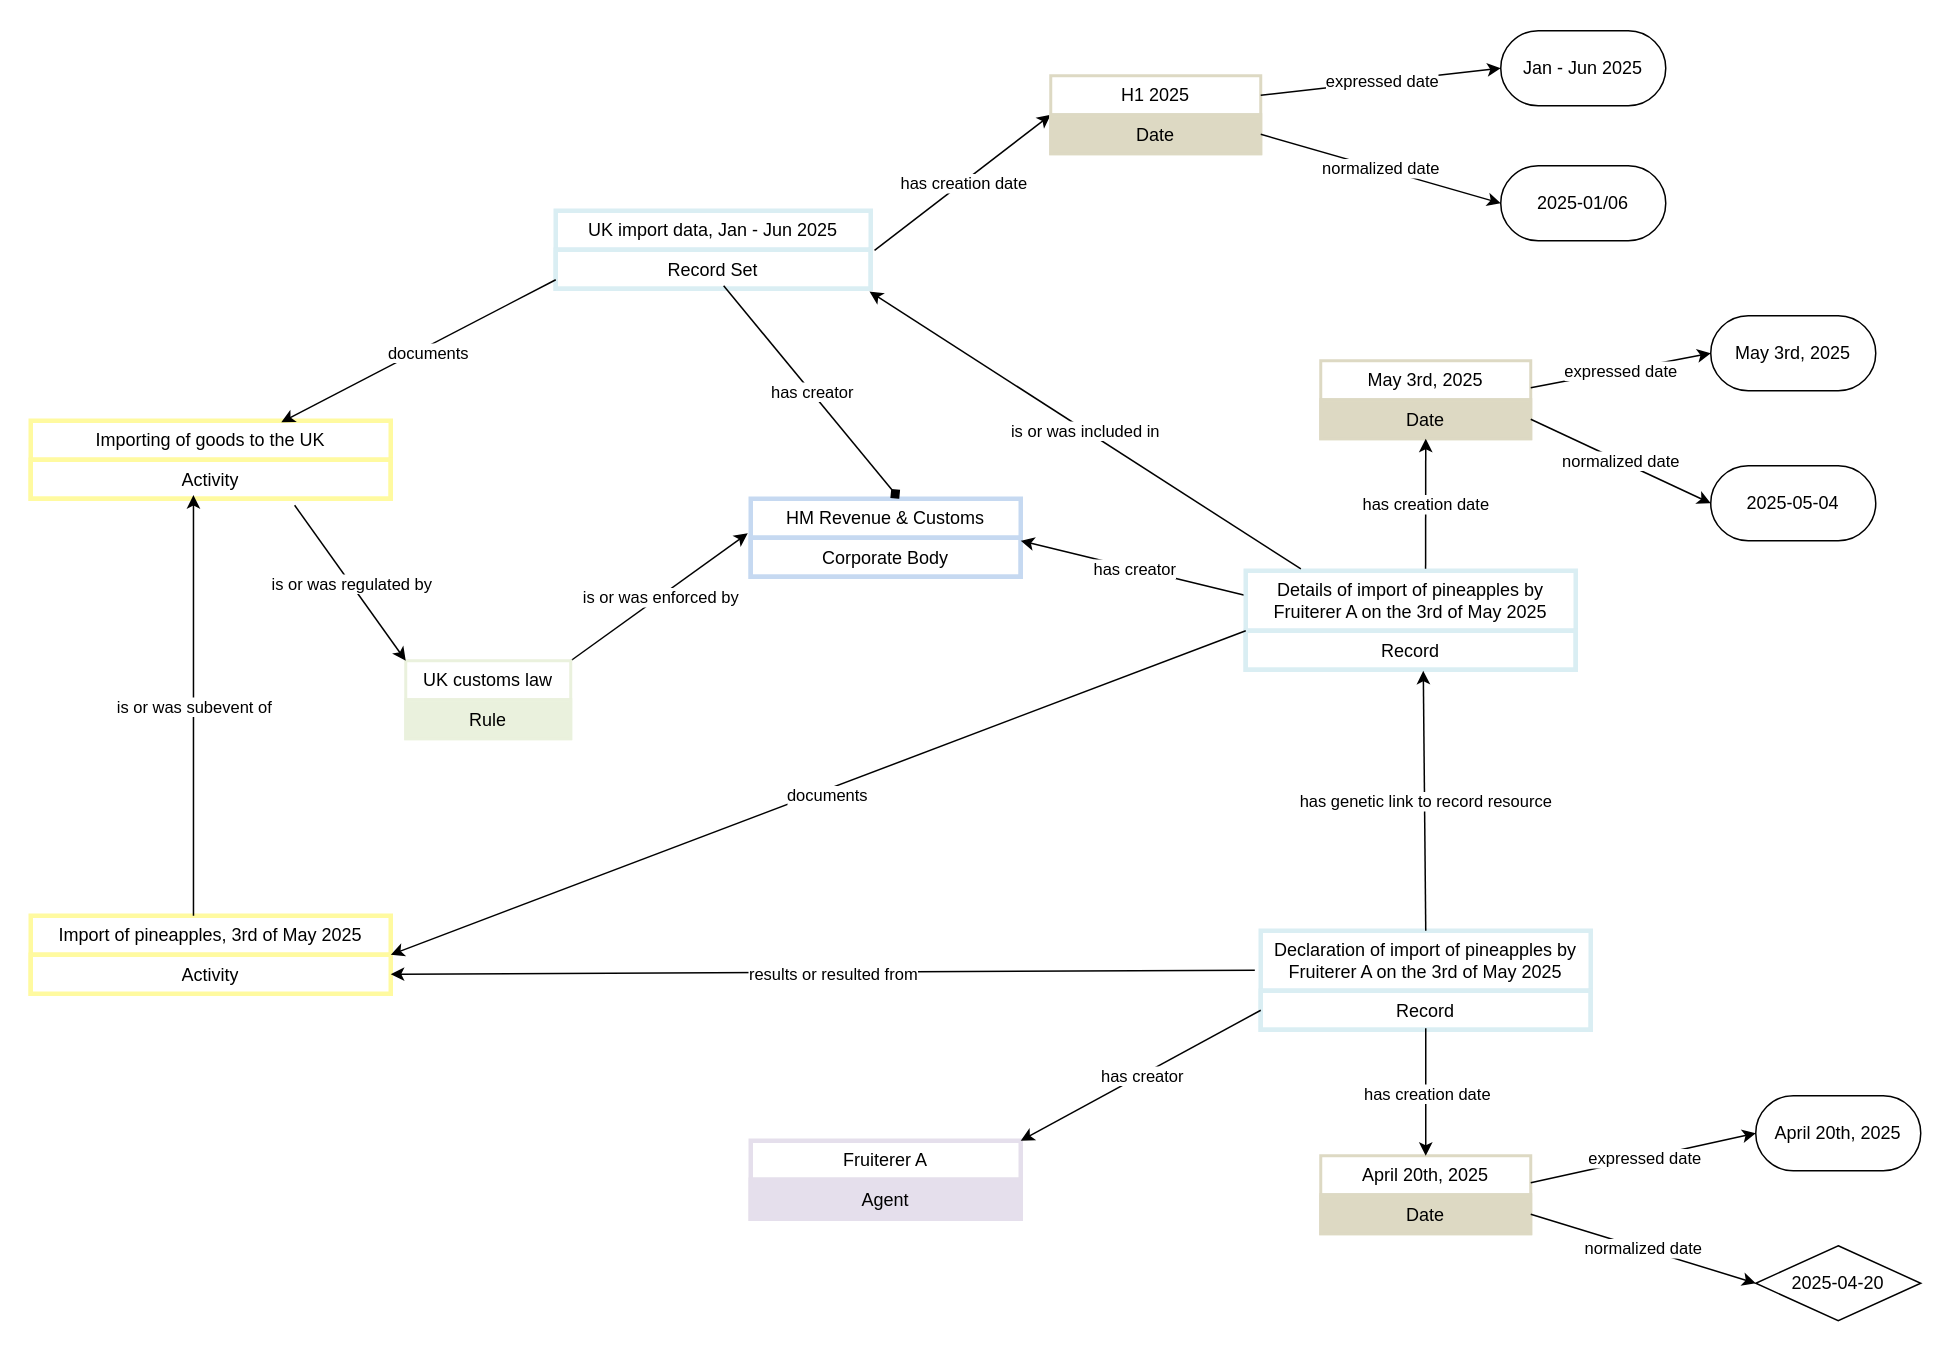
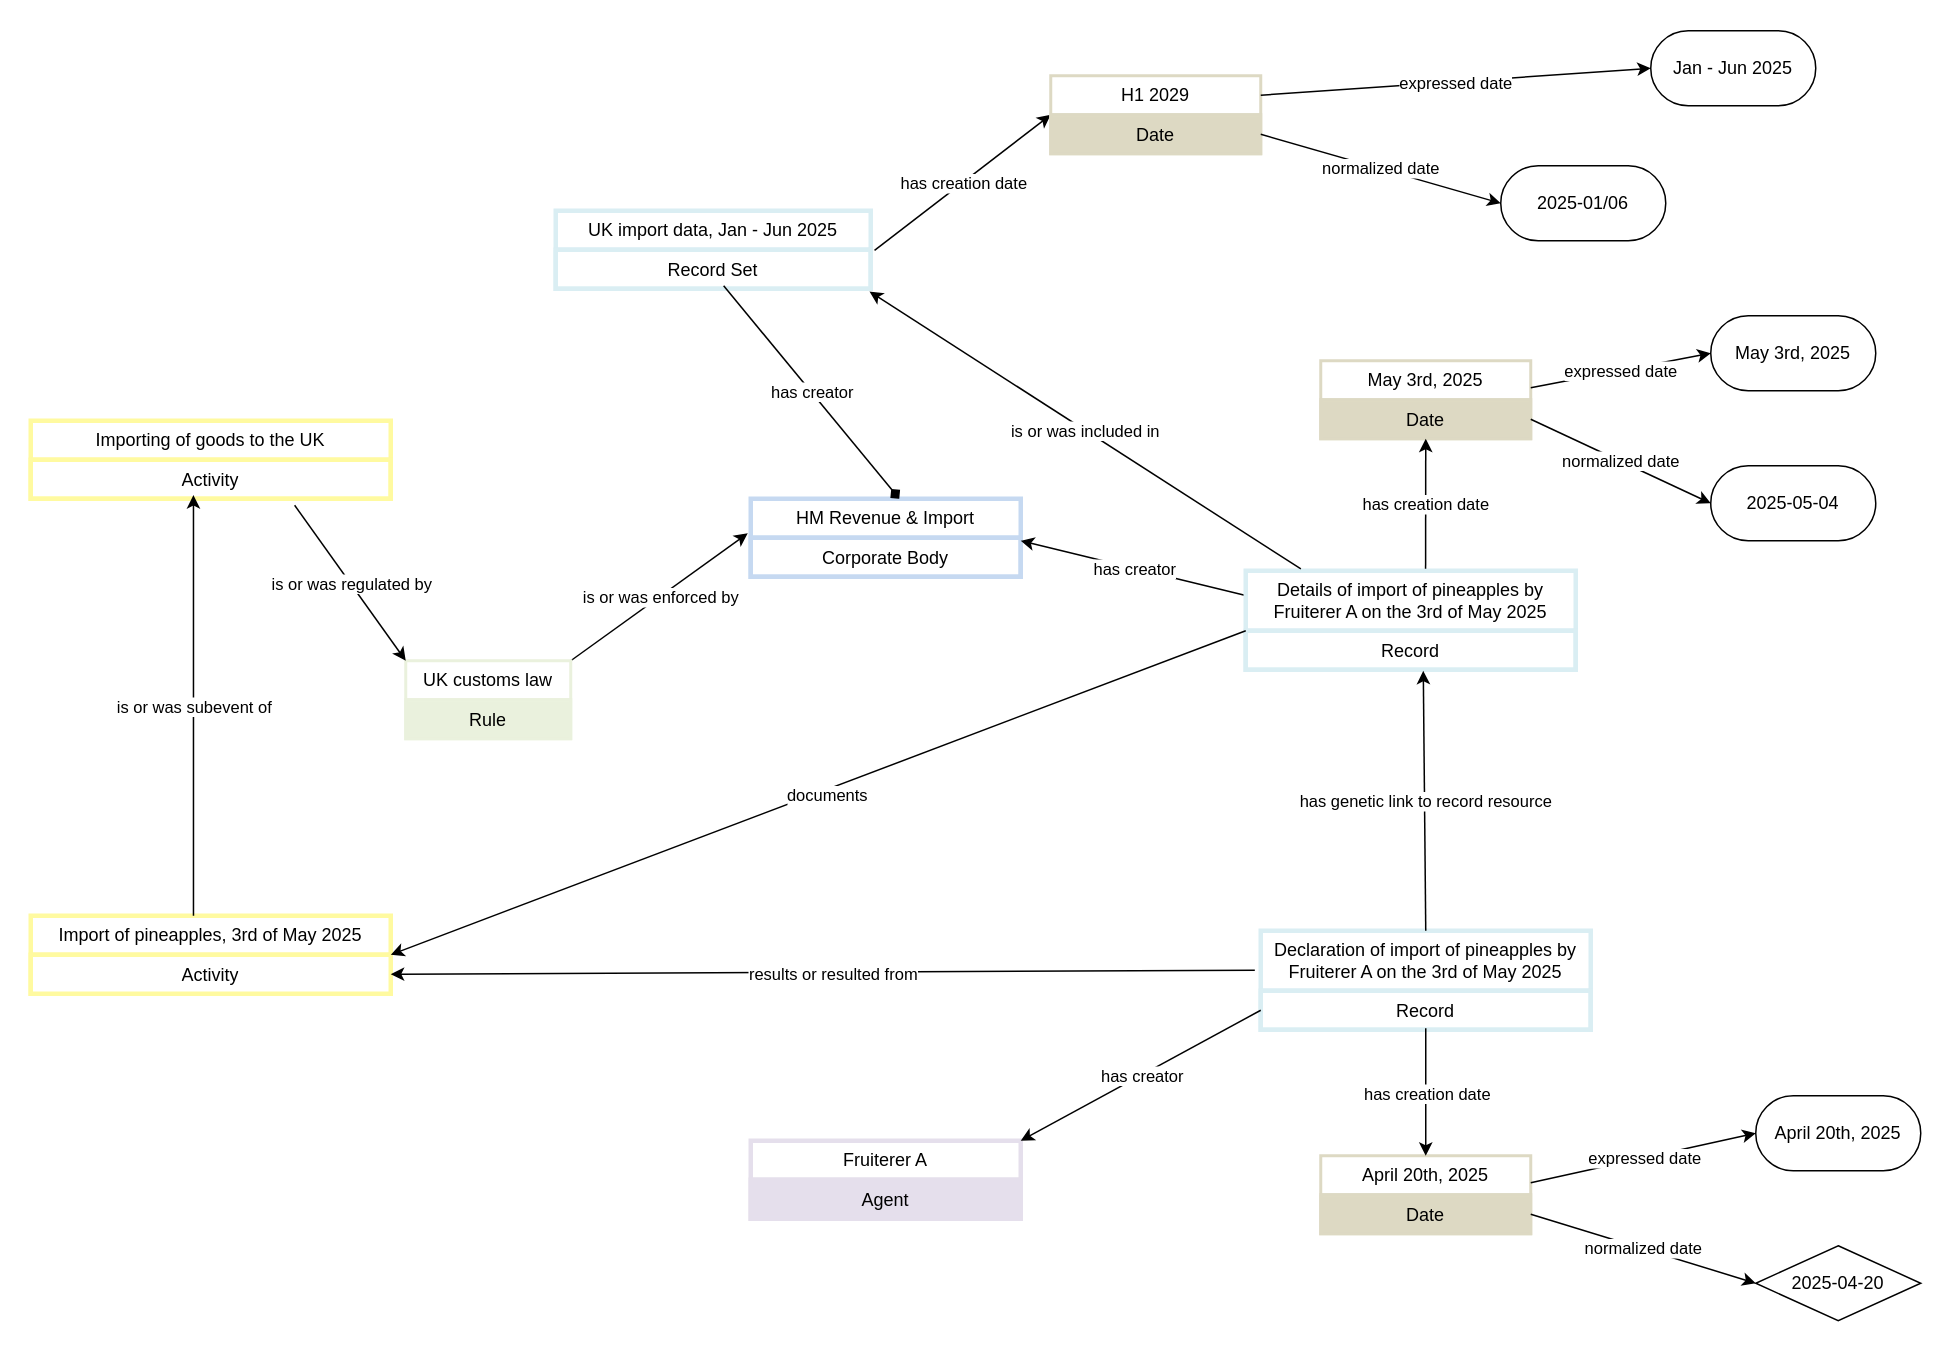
node "Jan - Jun 2025": moved (1583, 68) -> (1733, 68)
node "H1 2025": label "H1 2025" -> "H1 2029"
edge "Record Set" -> "Importing of goods to the UK": removed, label "documents"
node "HM Revenue & Customs": label "HM Revenue & Customs" -> "HM Revenue & Import"
